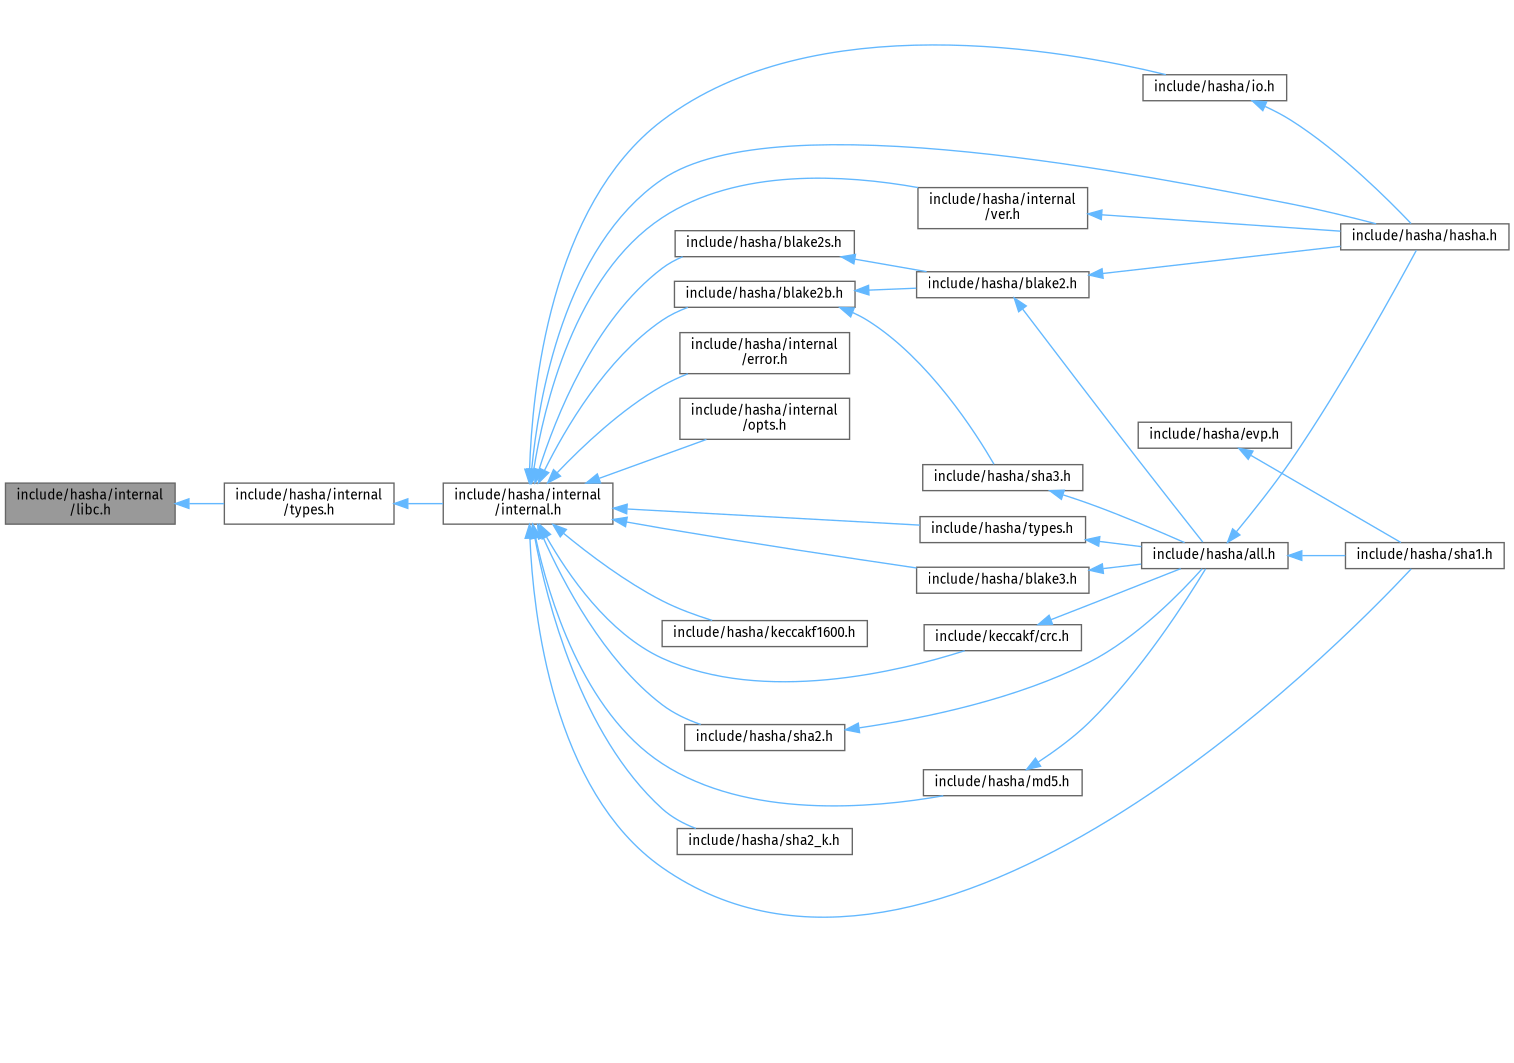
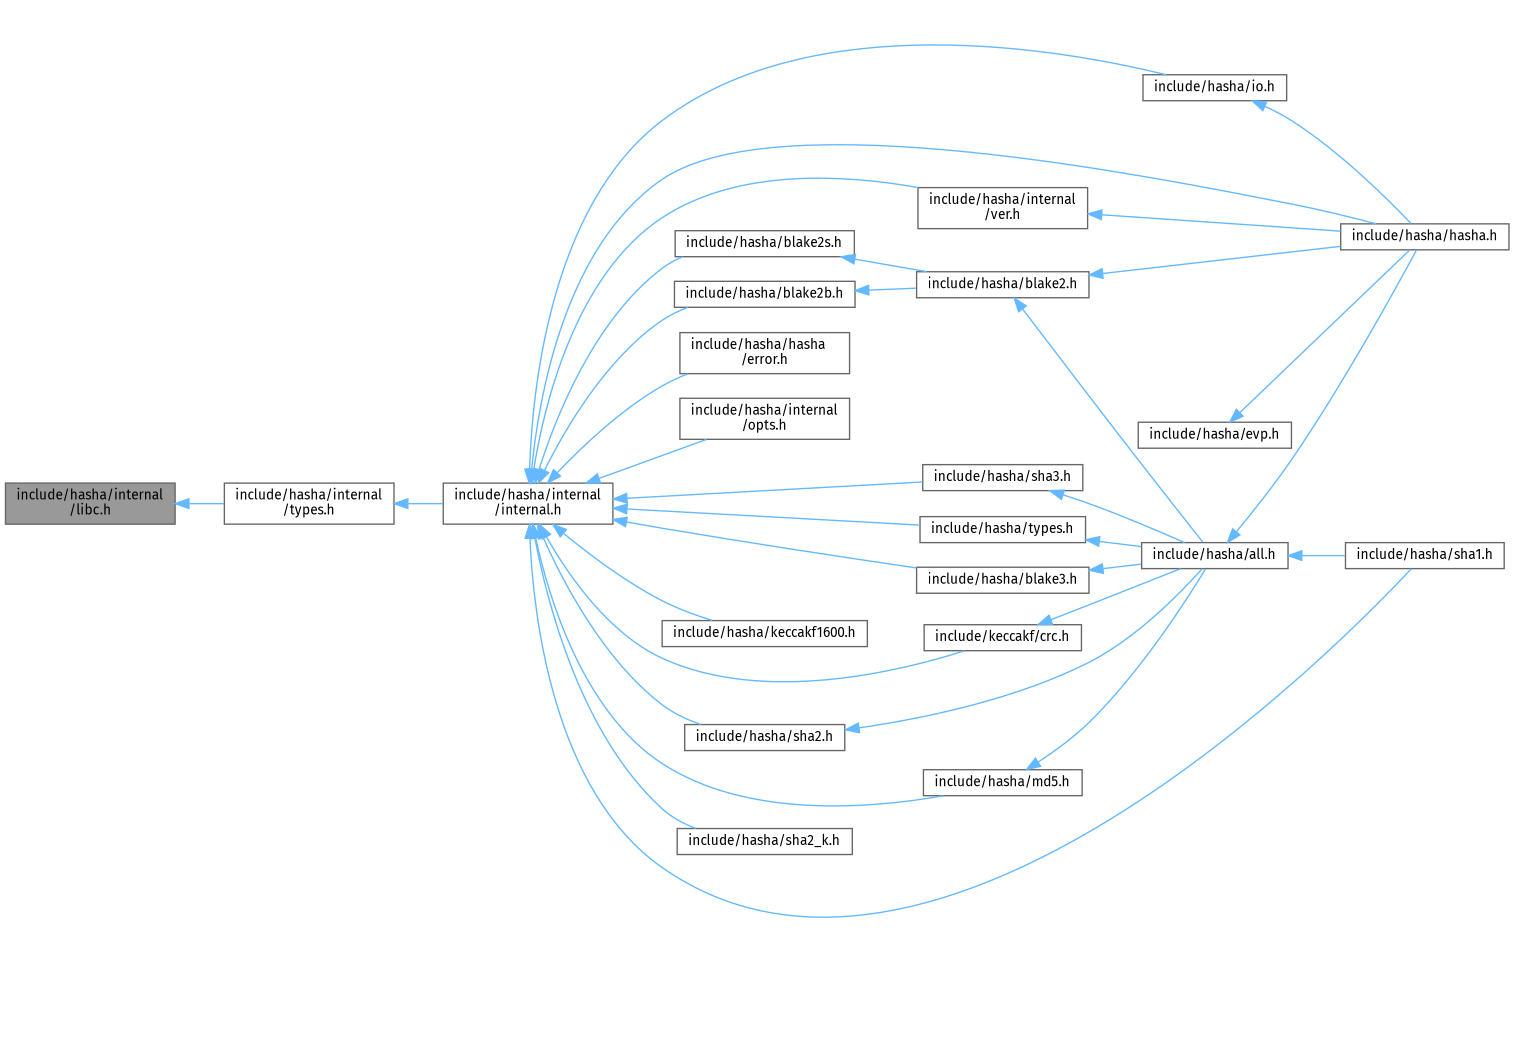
node "include/hasha/internal /error.h": label "include/hasha/internal /error.h" -> "include/hasha/hasha /error.h"
edge "include/hasha/sha3.h" -> "include/hasha/blake2b.h": now "include/hasha/sha3.h" -> "include/hasha/internal /internal.h"
edge "include/hasha/sha1.h" -> "include/hasha/evp.h": now "include/hasha/hasha.h" -> "include/hasha/evp.h"
